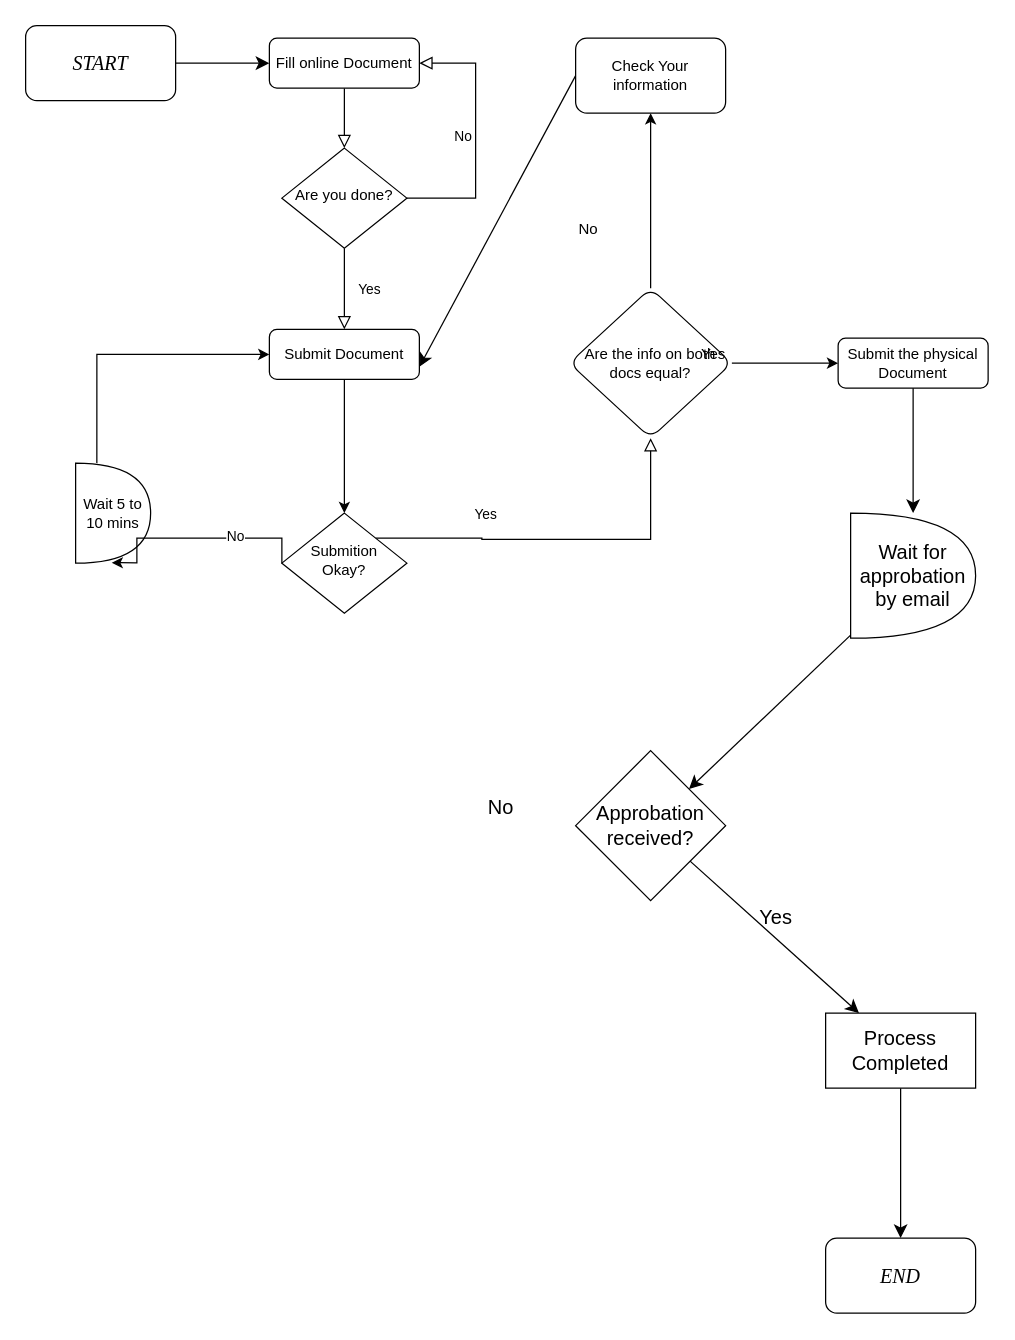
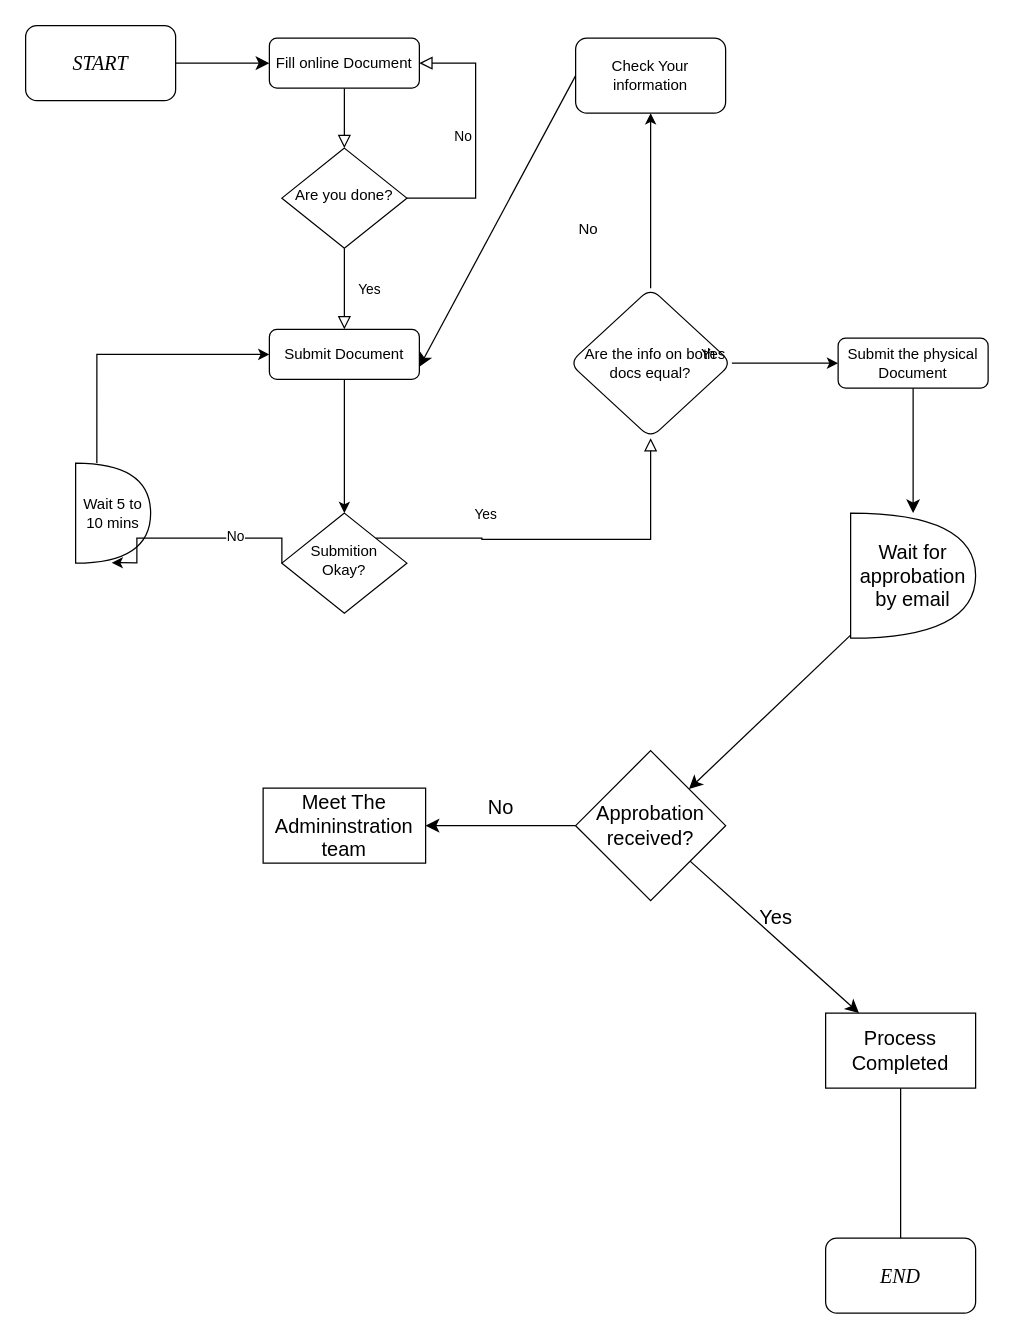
node "Meet The Admininstration team": added
edge "Approbation received?" -> "Meet The Admininstration team": added
edge "Process Completed" -> "END": arrowhead classic -> none
